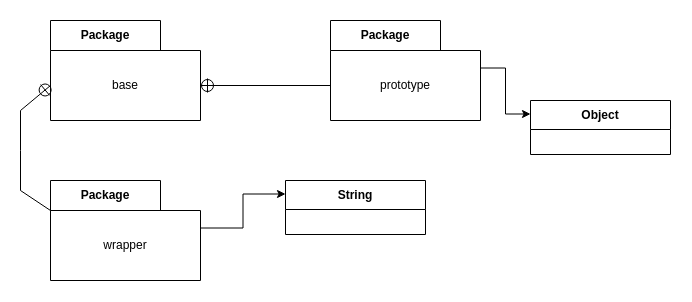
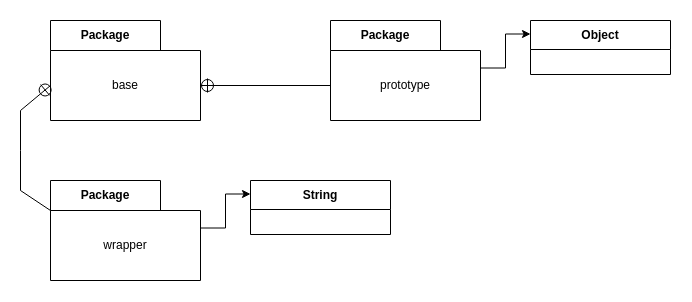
node "Object": moved (601, 128) -> (601, 48)
node "String": moved (356, 208) -> (321, 208)
